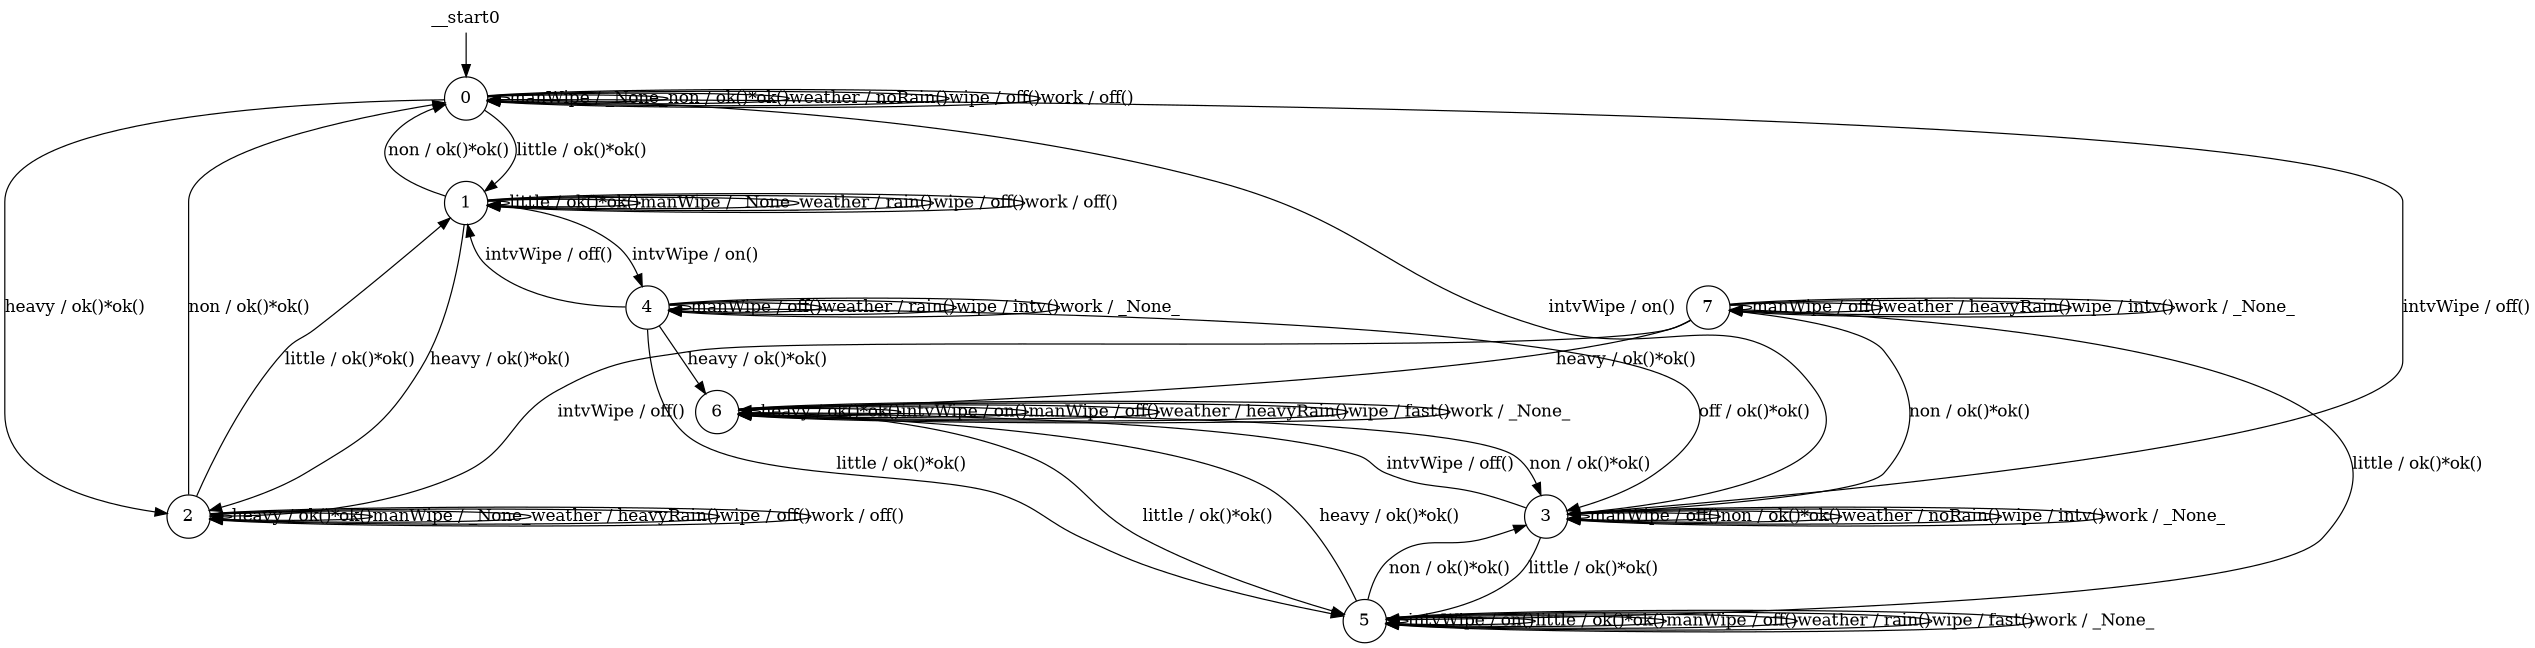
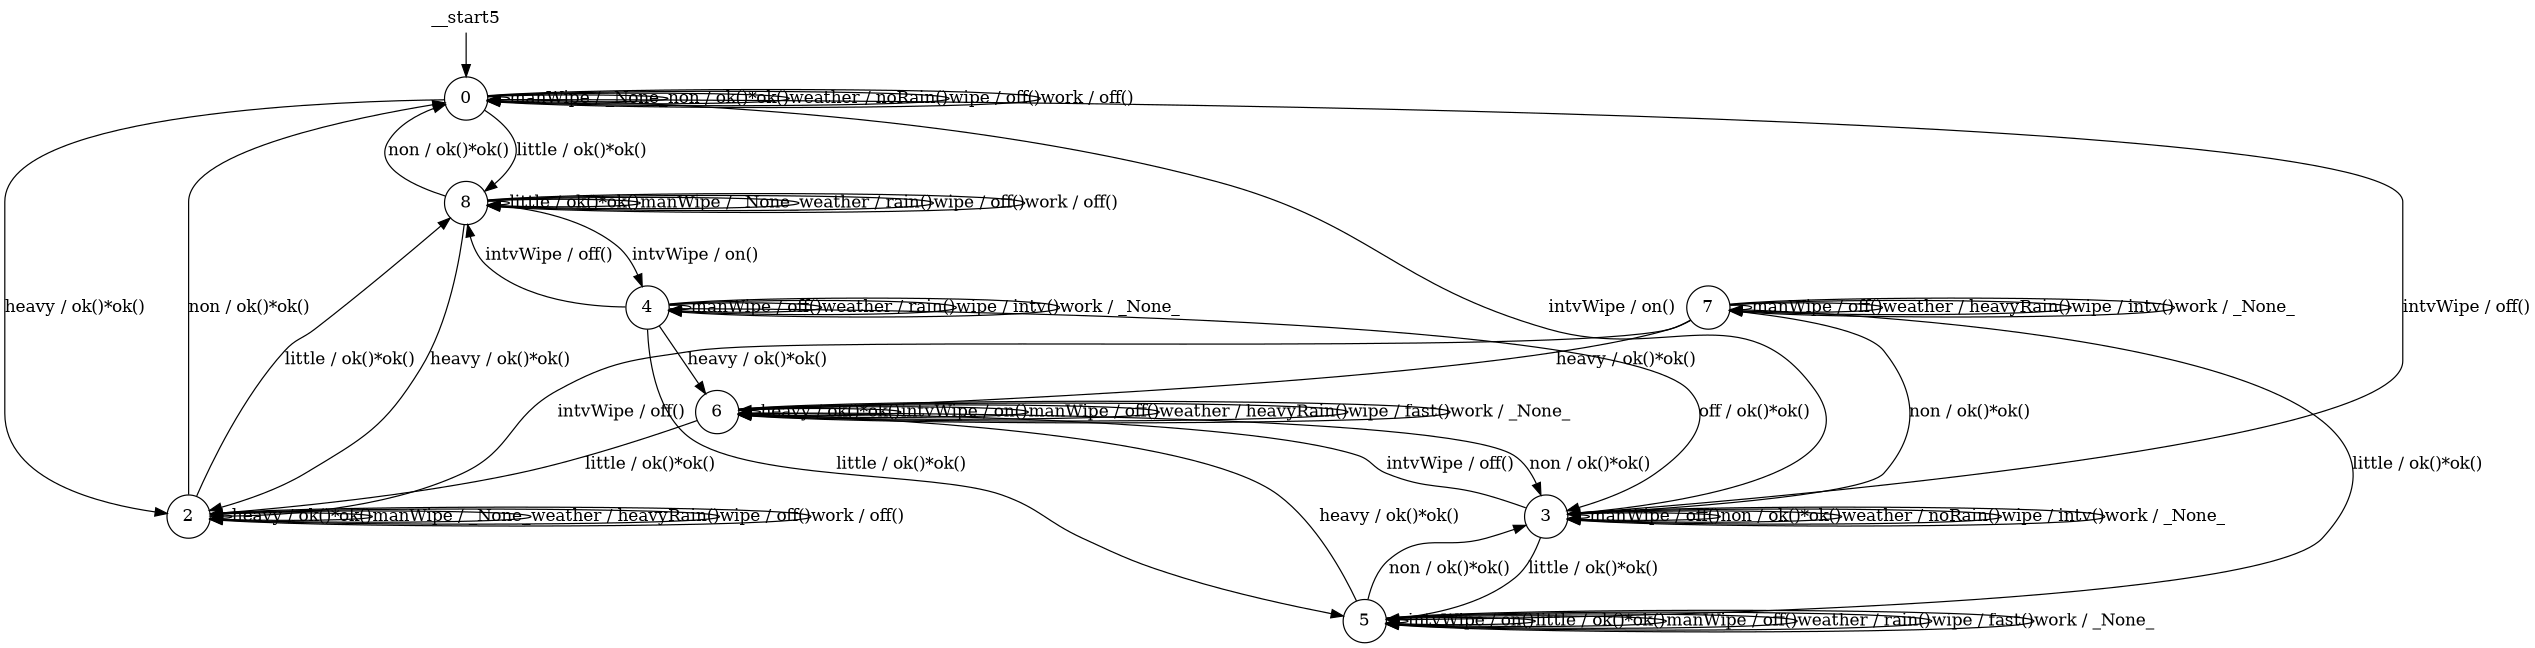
node "__start0": label "__start0" -> "__start5"
node "1": label "1" -> "8"
edge "6" -> "5": now "6" -> "2"
